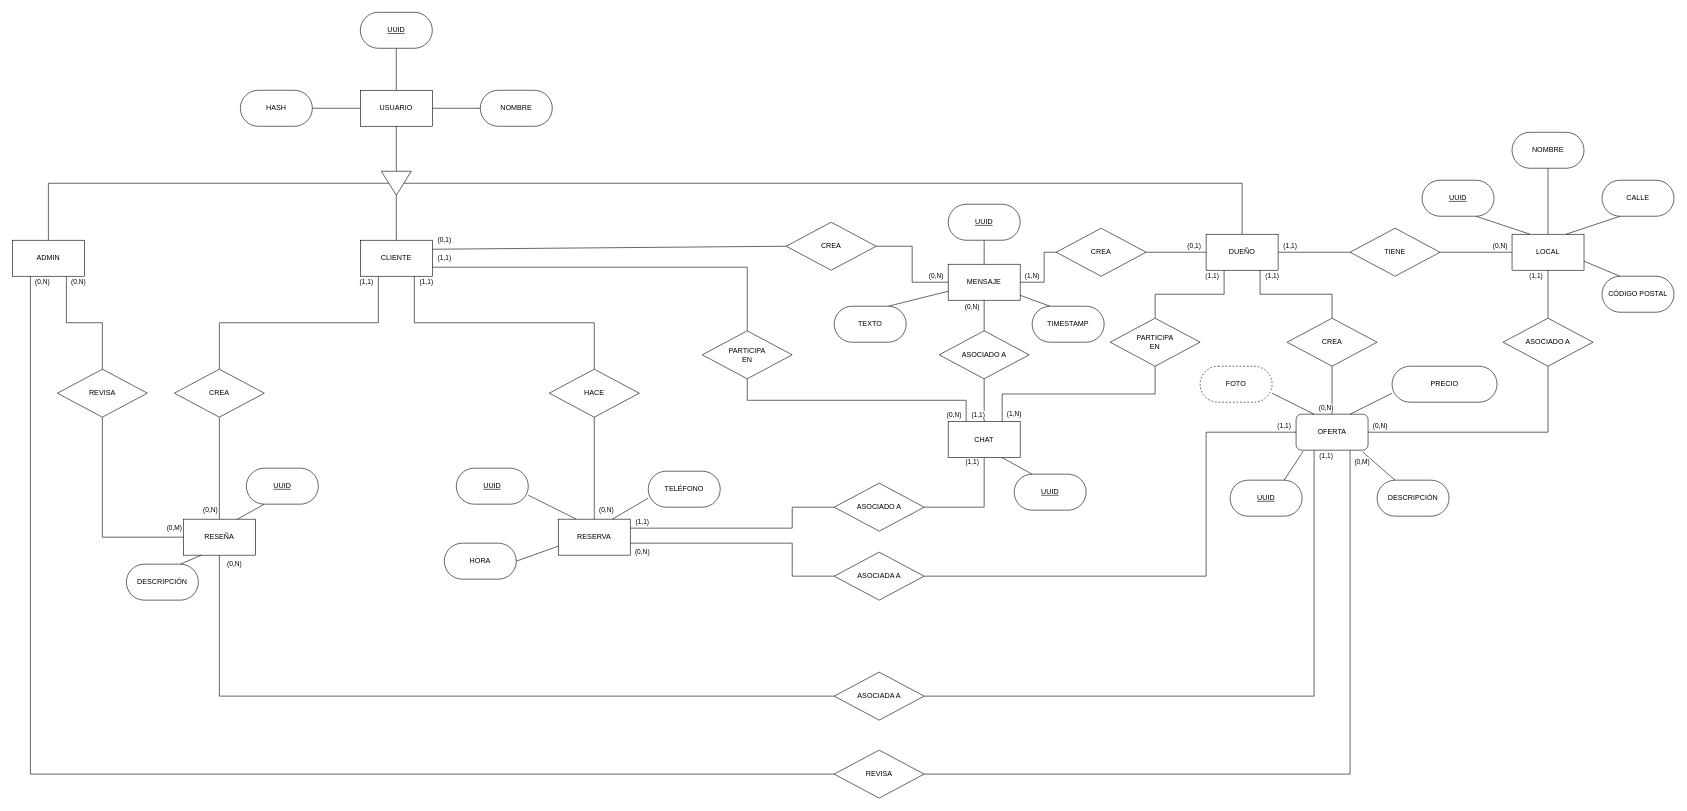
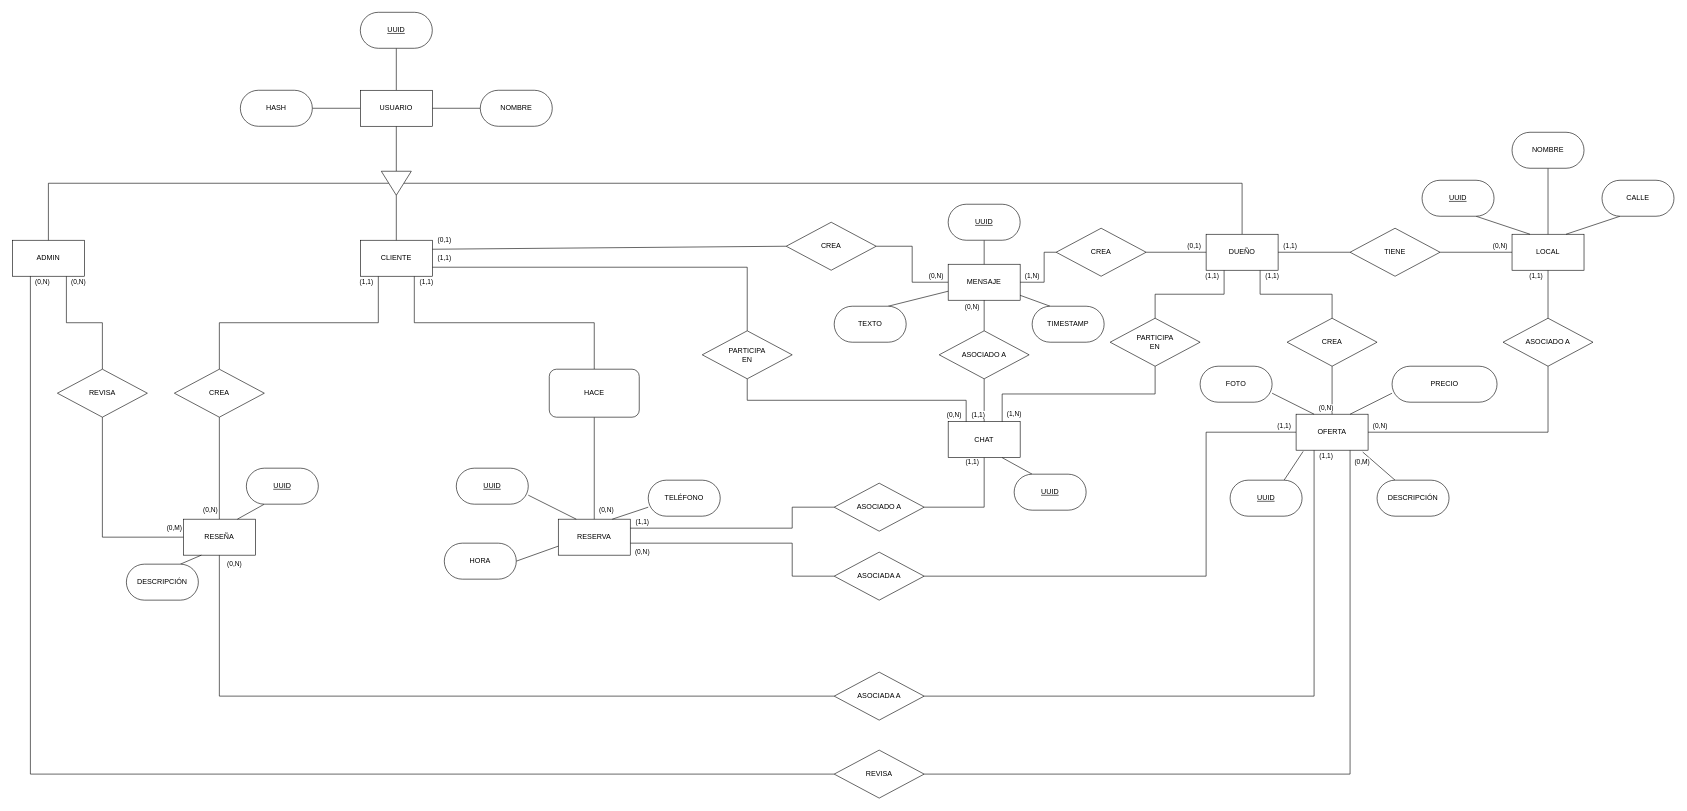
edge "LOCAL" -- "CÓDIGO POSTAL": removed
node "CÓDIGO POSTAL": removed
node "FOTO": style dashed -> solid
node "HACE": shape diamond -> rounded rectangle
node "OFERTA": shape rounded rectangle -> rectangle
node "TELÉFONO": moved (684, 489) -> (684, 498)
